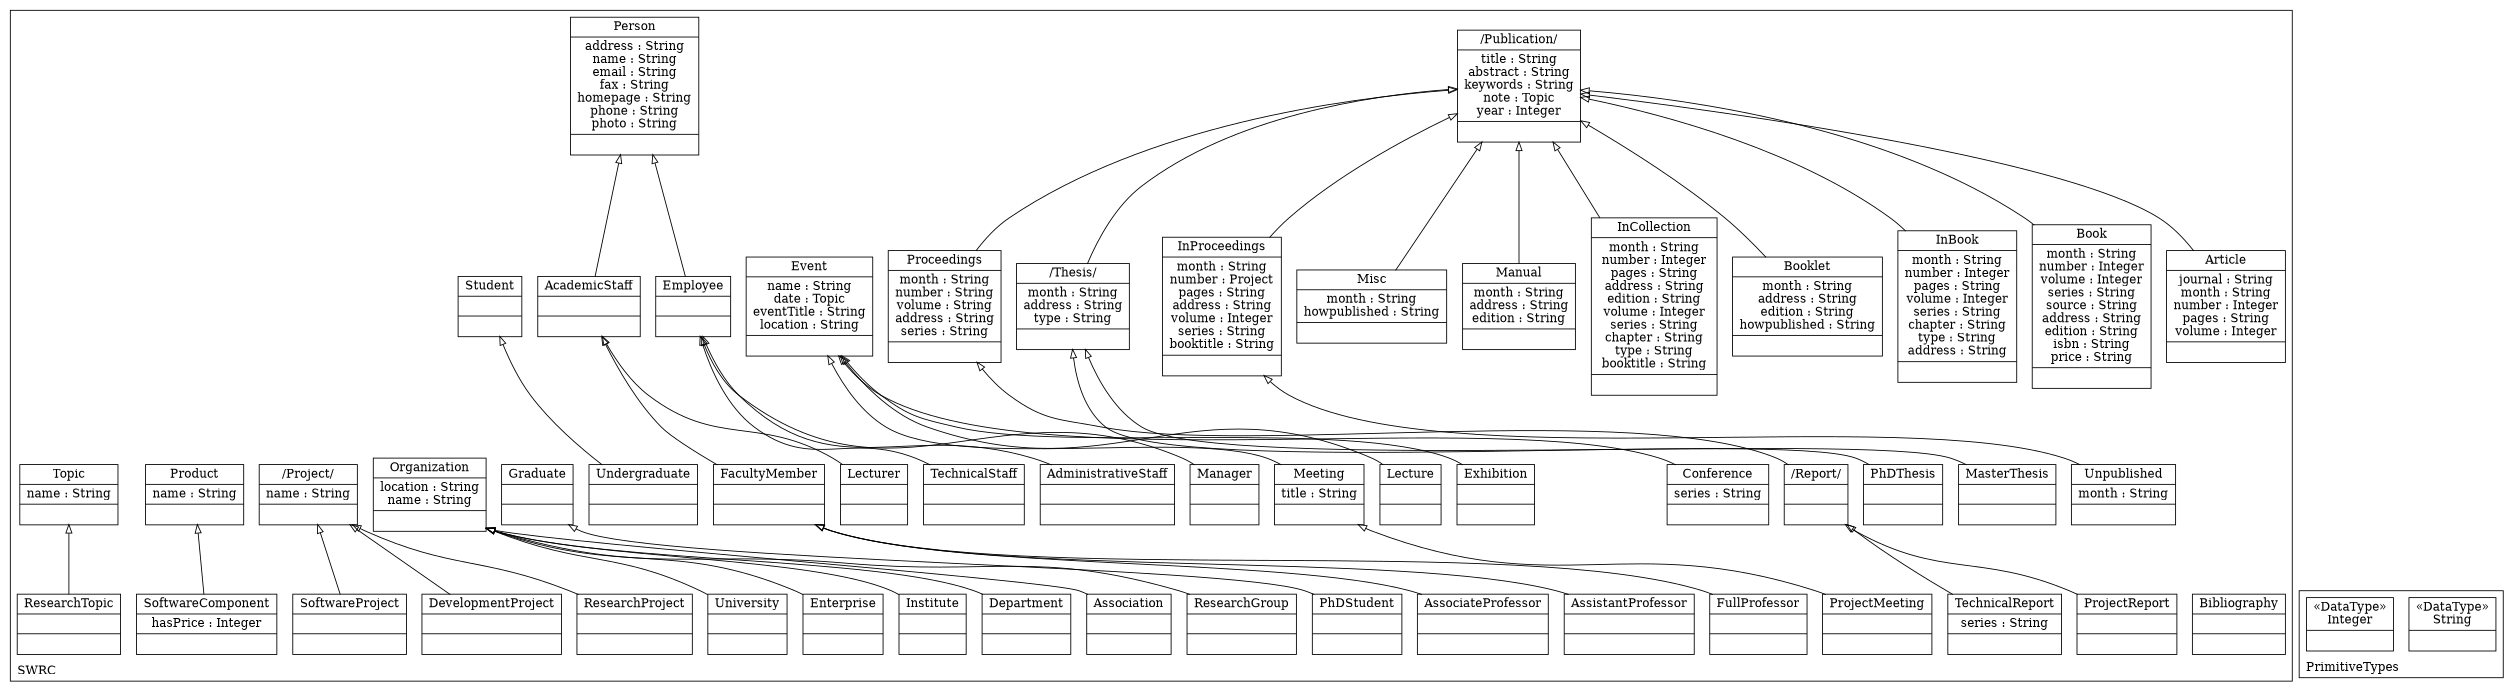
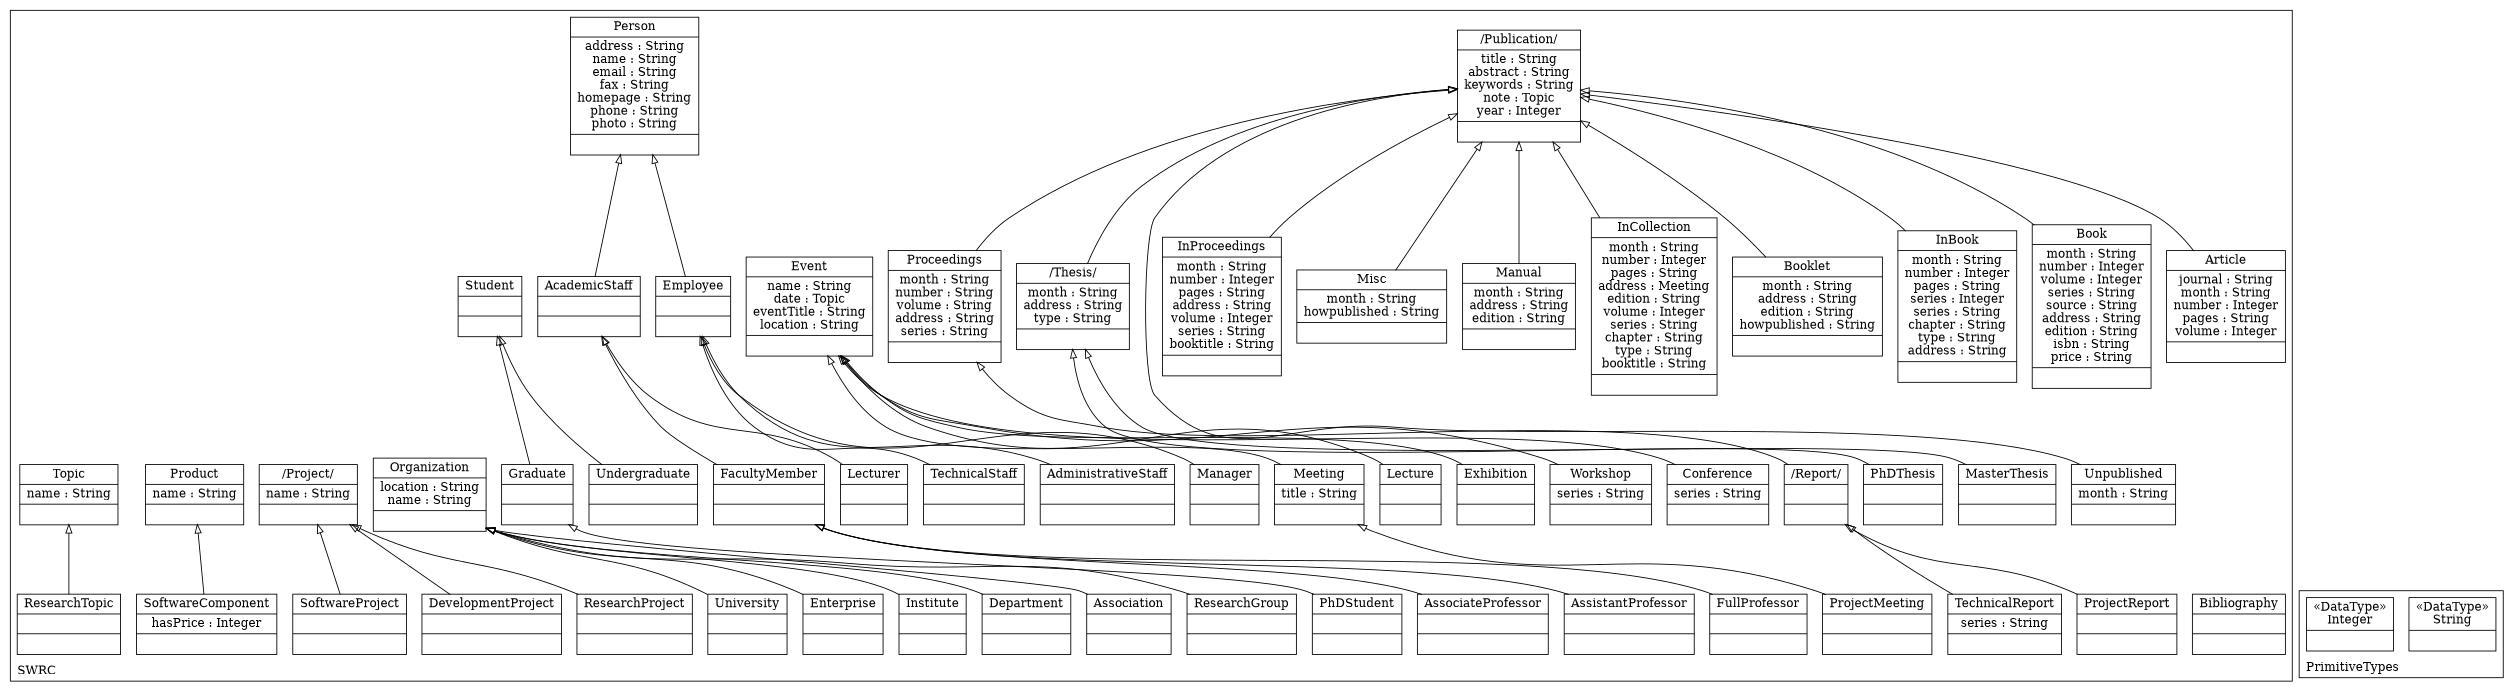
node "InProceedings": text "number : Project" -> "number : Integer"
node "InCollection": text "address : String" -> "address : Meeting"
node "InBook": text "volume : Integer" -> "series : Integer"
edge "Graduate" -> "Student": added
edge "Unpublished" -> "InProceedings": now "Unpublished" -> "/Publication/"
node "Workshop": added
